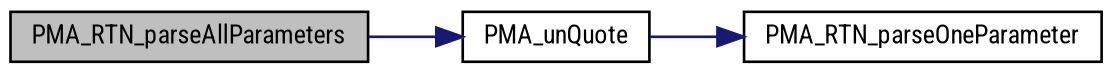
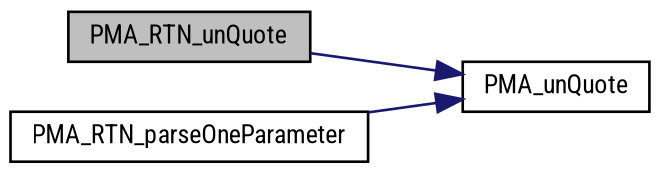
node "PMA_RTN_parseAllParameters": label "PMA_RTN_parseAllParameters" -> "PMA_RTN_unQuote"
edge "PMA_unQuote" -> "PMA_RTN_parseOneParameter": reversed
